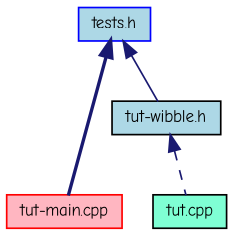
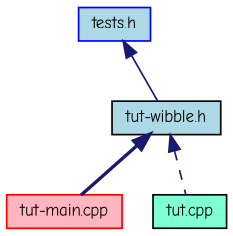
edge "tut-main.cpp" -> "tests.h": now "tut-main.cpp" -> "tut-wibble.h"
